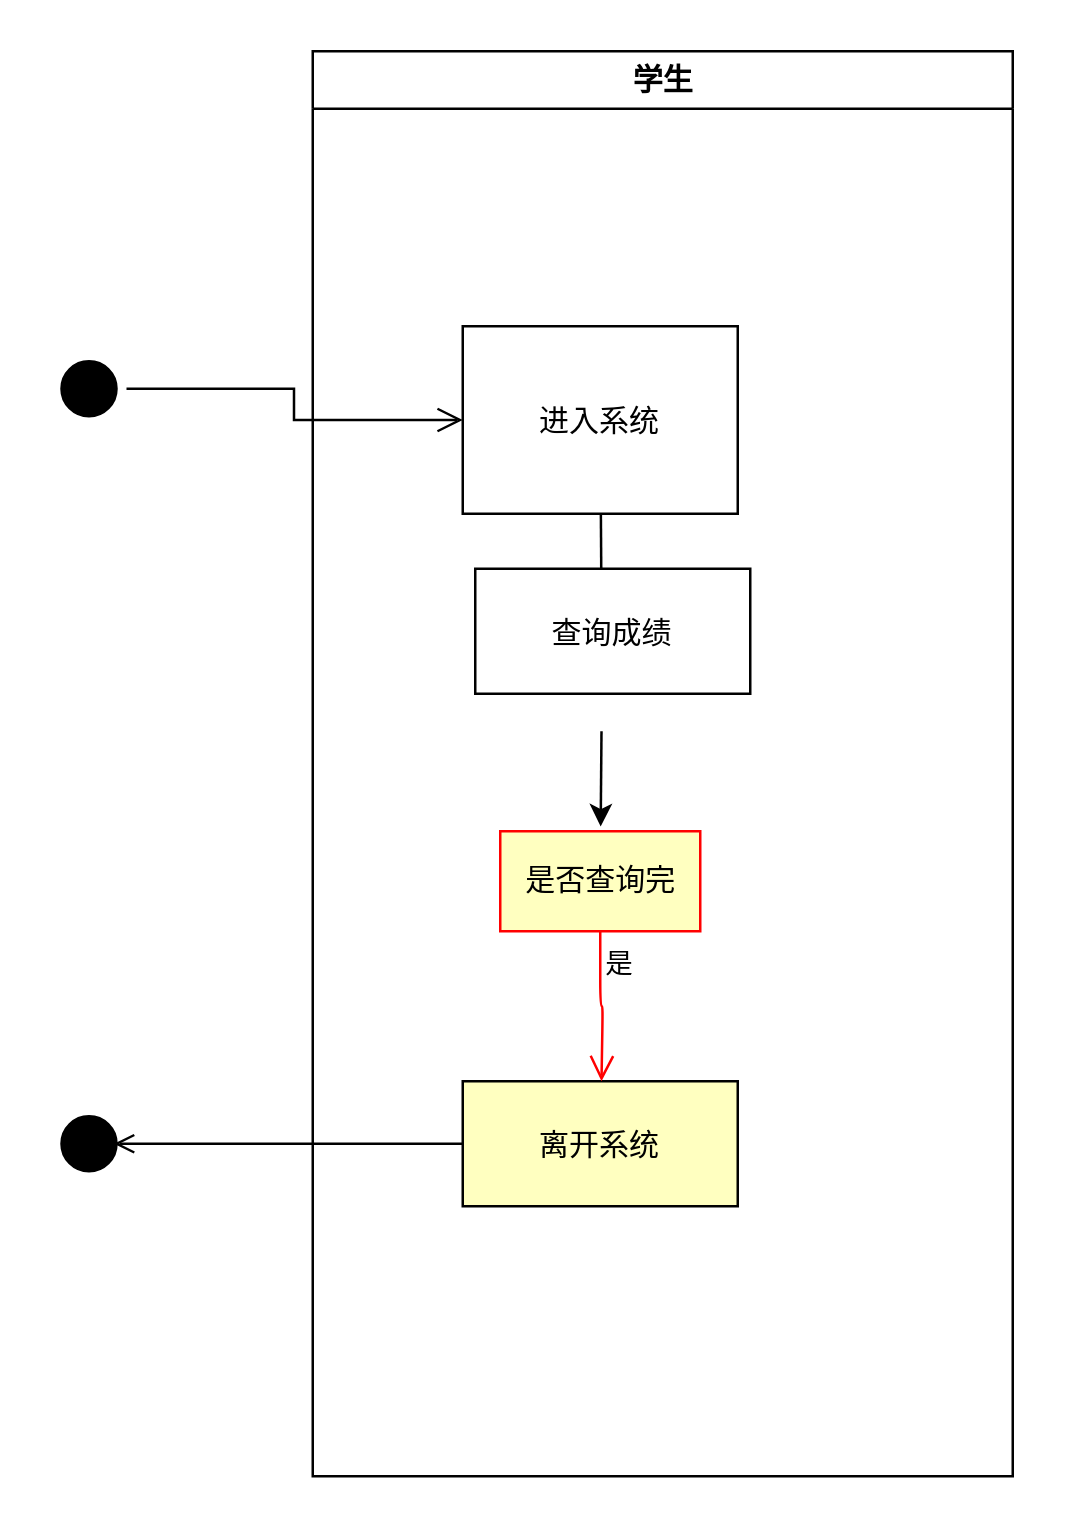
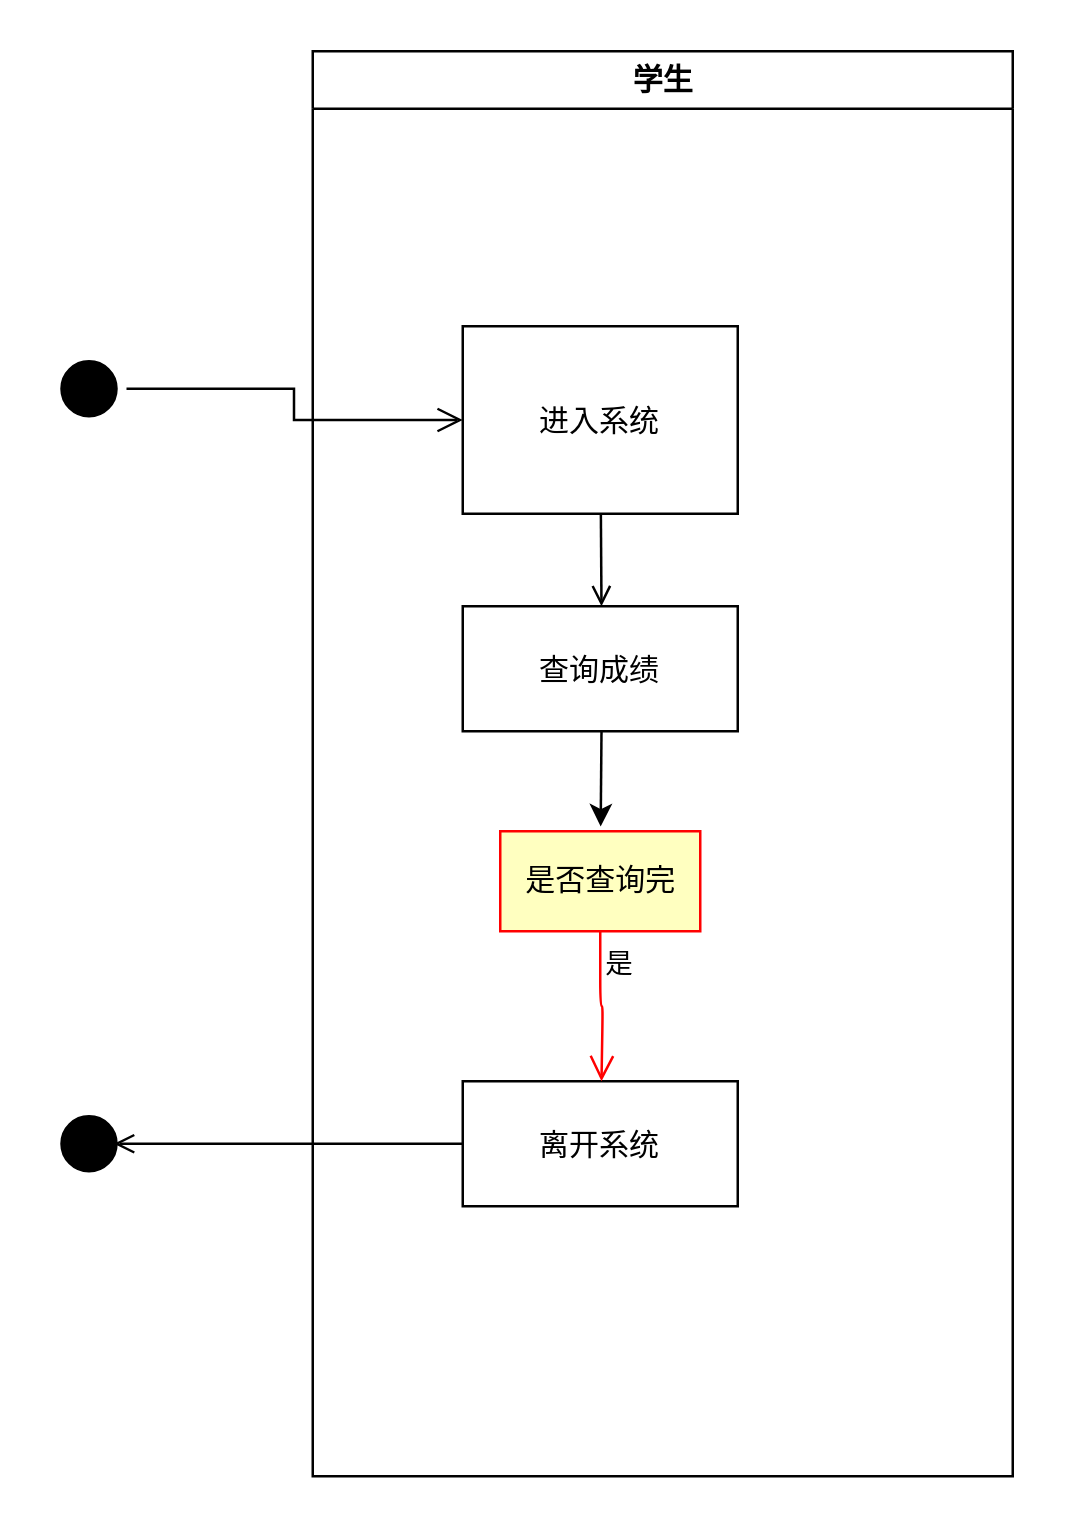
node "查询成绩": moved (613, 631) -> (600, 669)
node "离开系统": fillcolor #ffffc0 -> #ffffff
